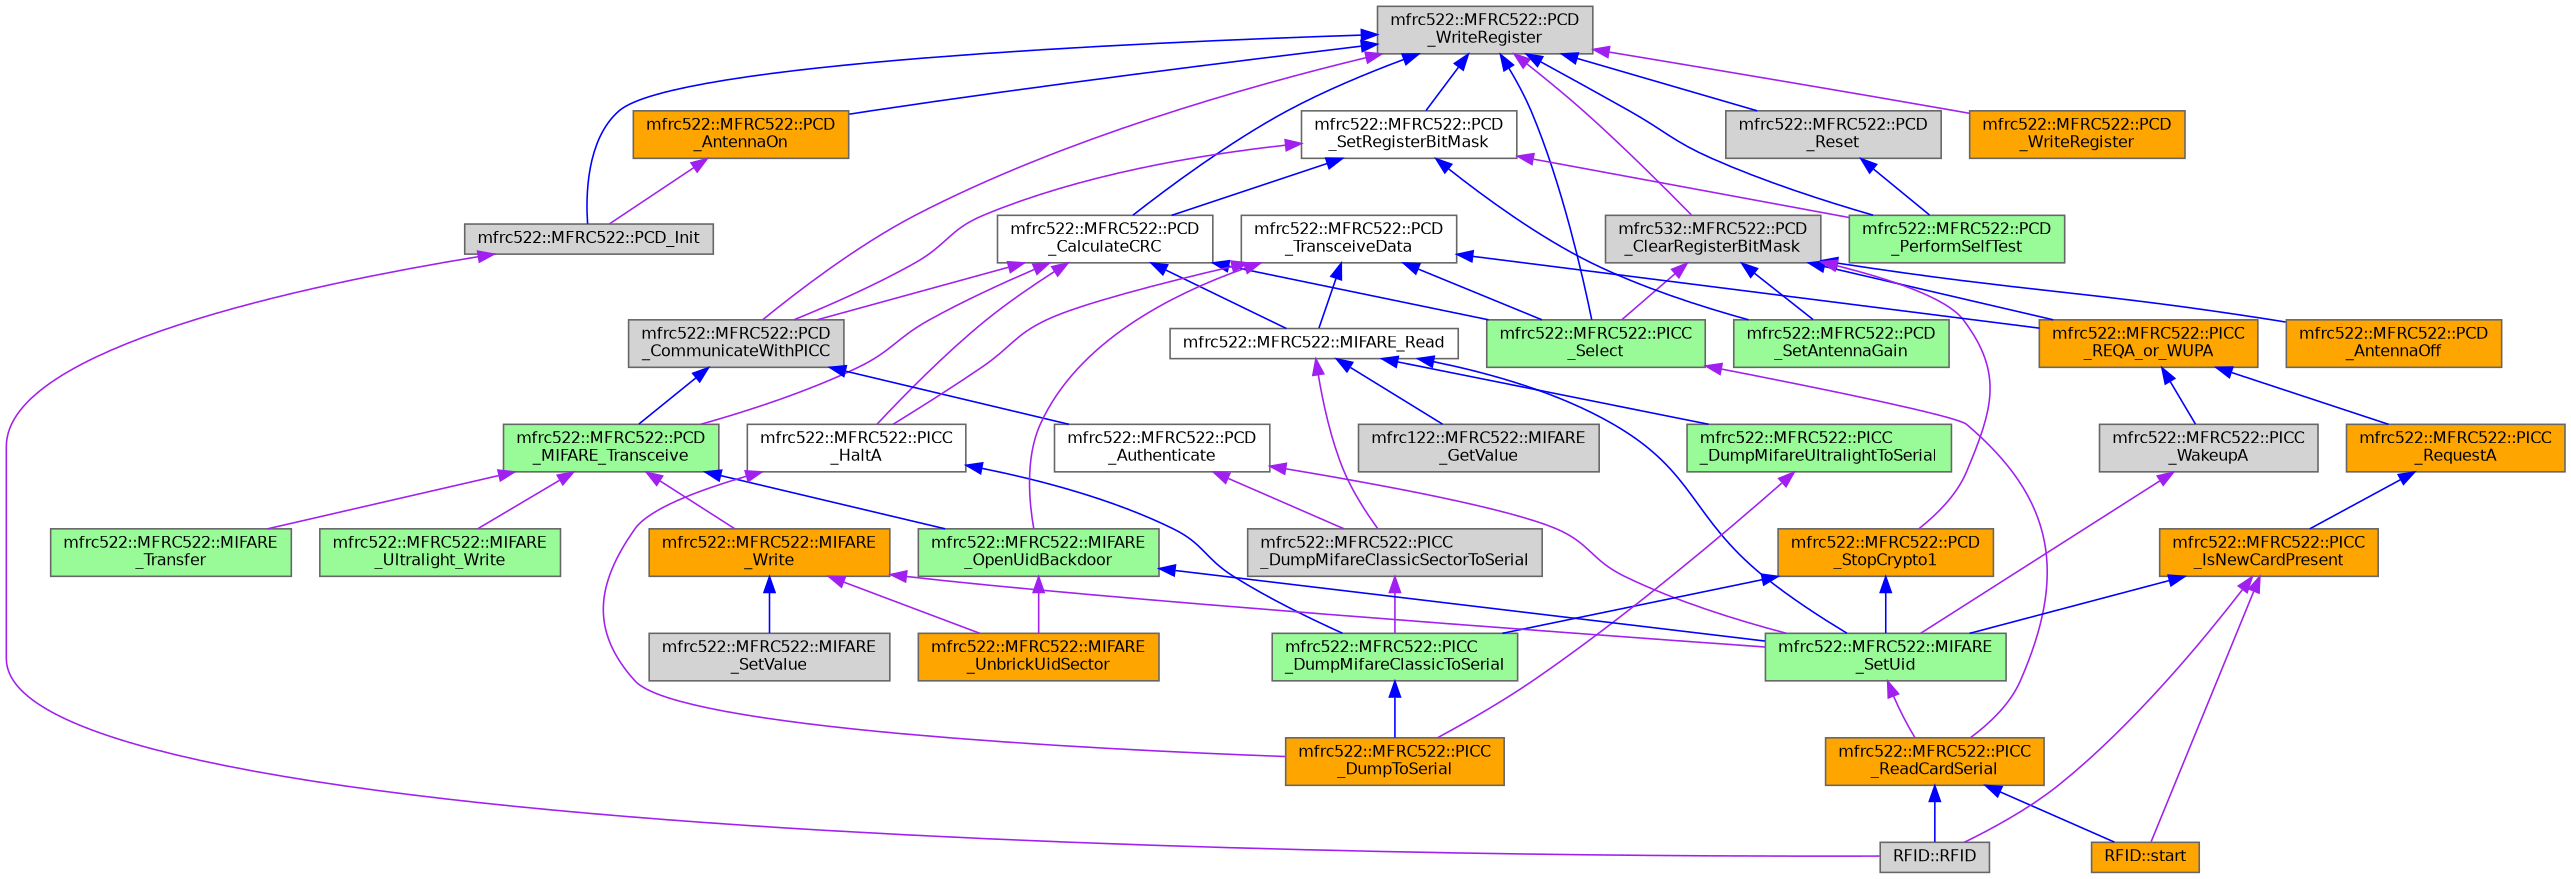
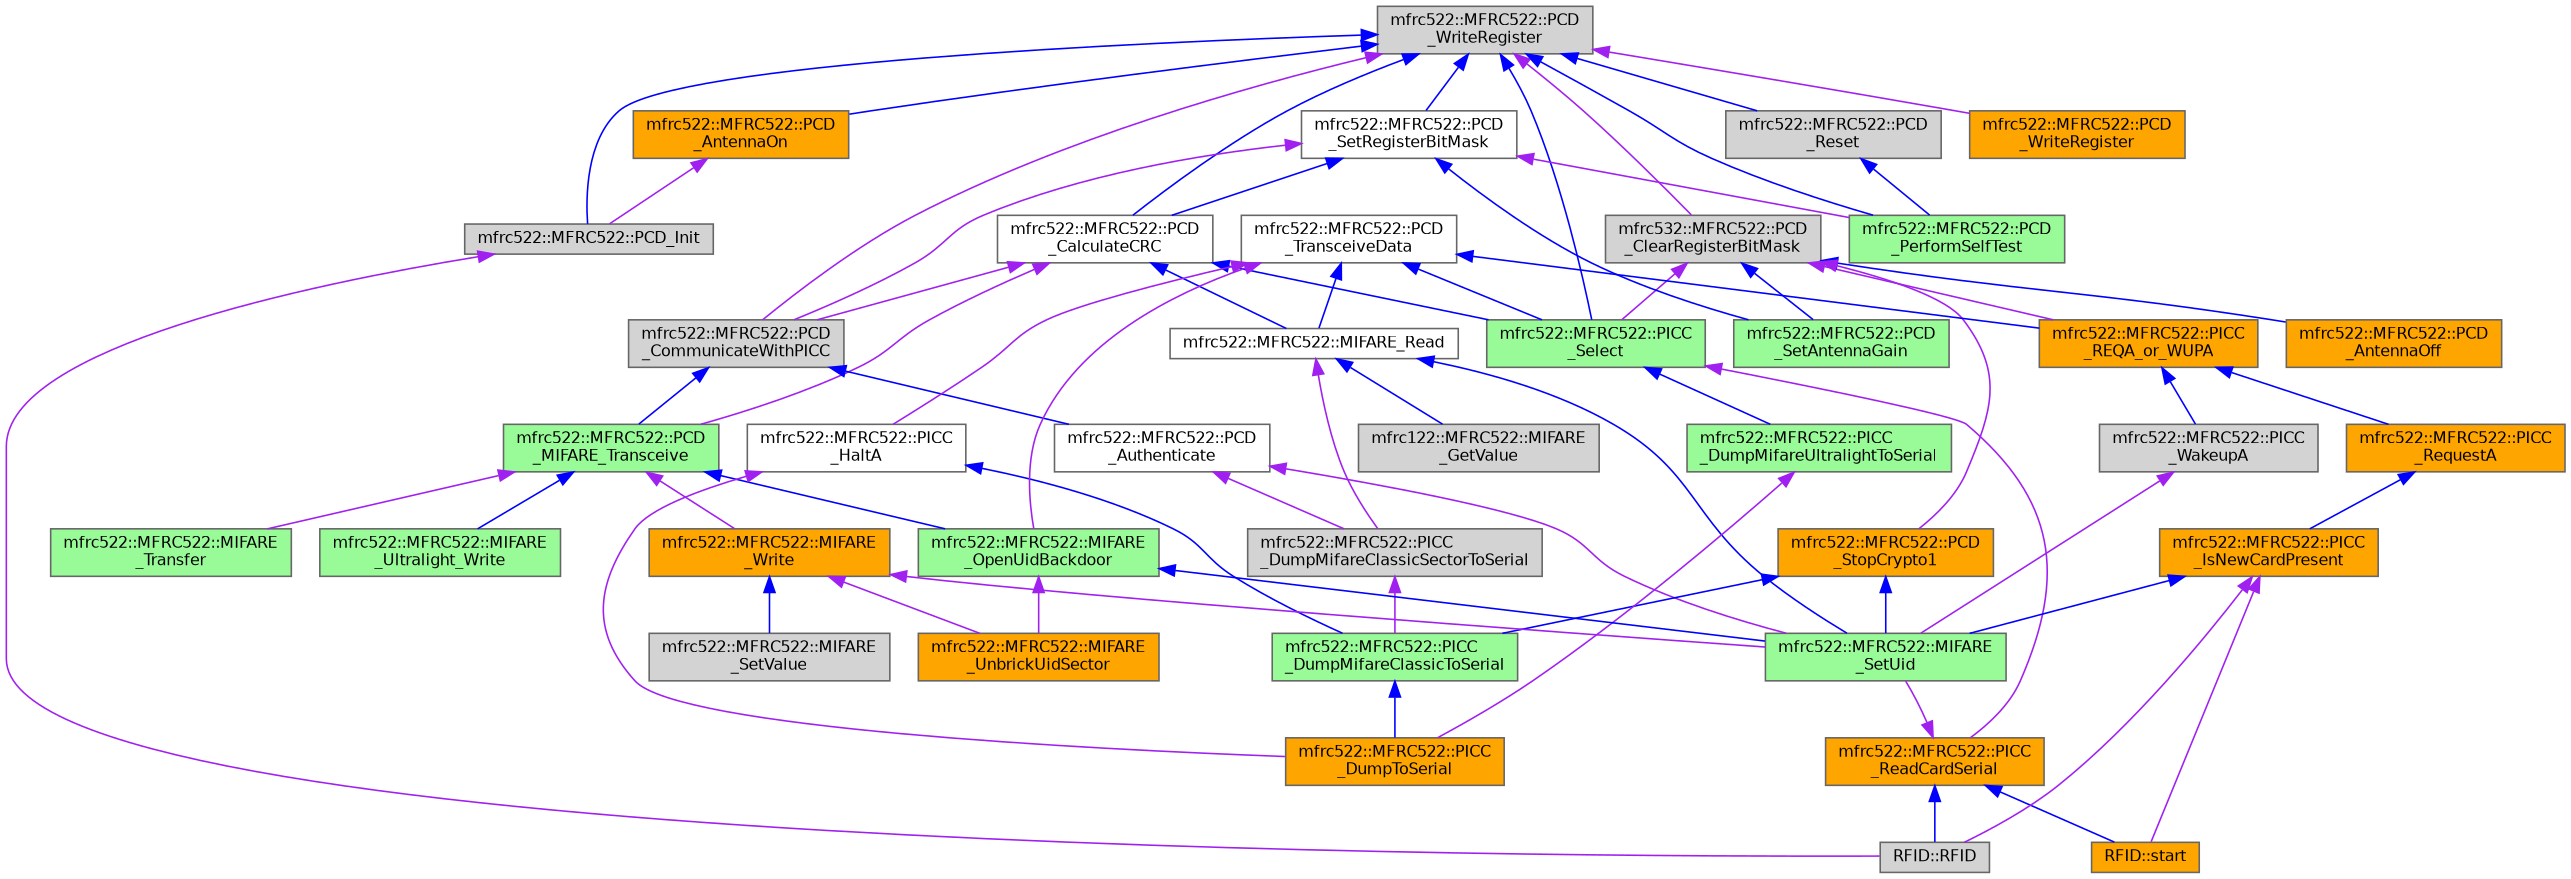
edge "mfrc522::MFRC522::PICC _REQA_or_WUPA" -> "mfrc532::MFRC522::PCD _ClearRegisterBitMask": color blue -> purple
edge "mfrc522::MFRC522::PICC _HaltA" -> "mfrc522::MFRC522::PCD _CalculateCRC": removed
edge "mfrc522::MFRC522::PICC _DumpMifareUltralightToSerial" -> "mfrc522::MFRC522::MIFARE_Read": now "mfrc522::MFRC522::PICC _DumpMifareUltralightToSerial" -> "mfrc522::MFRC522::PICC _Select"
edge "mfrc522::MFRC522::MIFARE _Ultralight_Write" -> "mfrc522::MFRC522::PCD _MIFARE_Transceive": color purple -> blue
edge "mfrc522::MFRC522::PICC _ReadCardSerial" -> "mfrc522::MFRC522::MIFARE _SetUid": reversed
